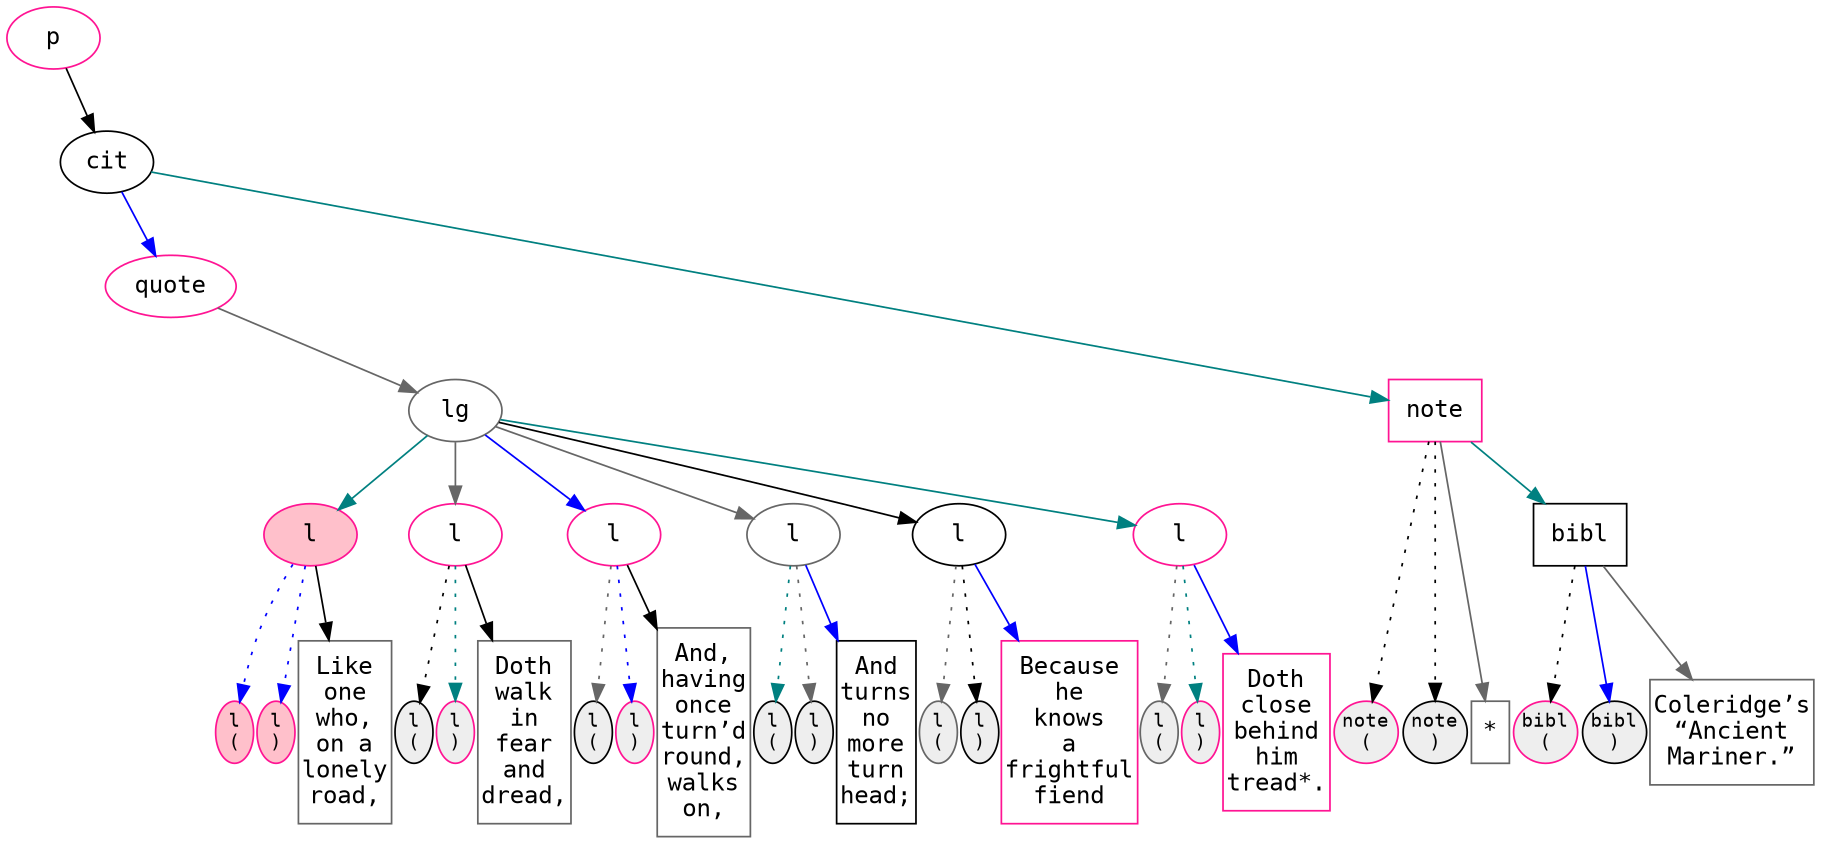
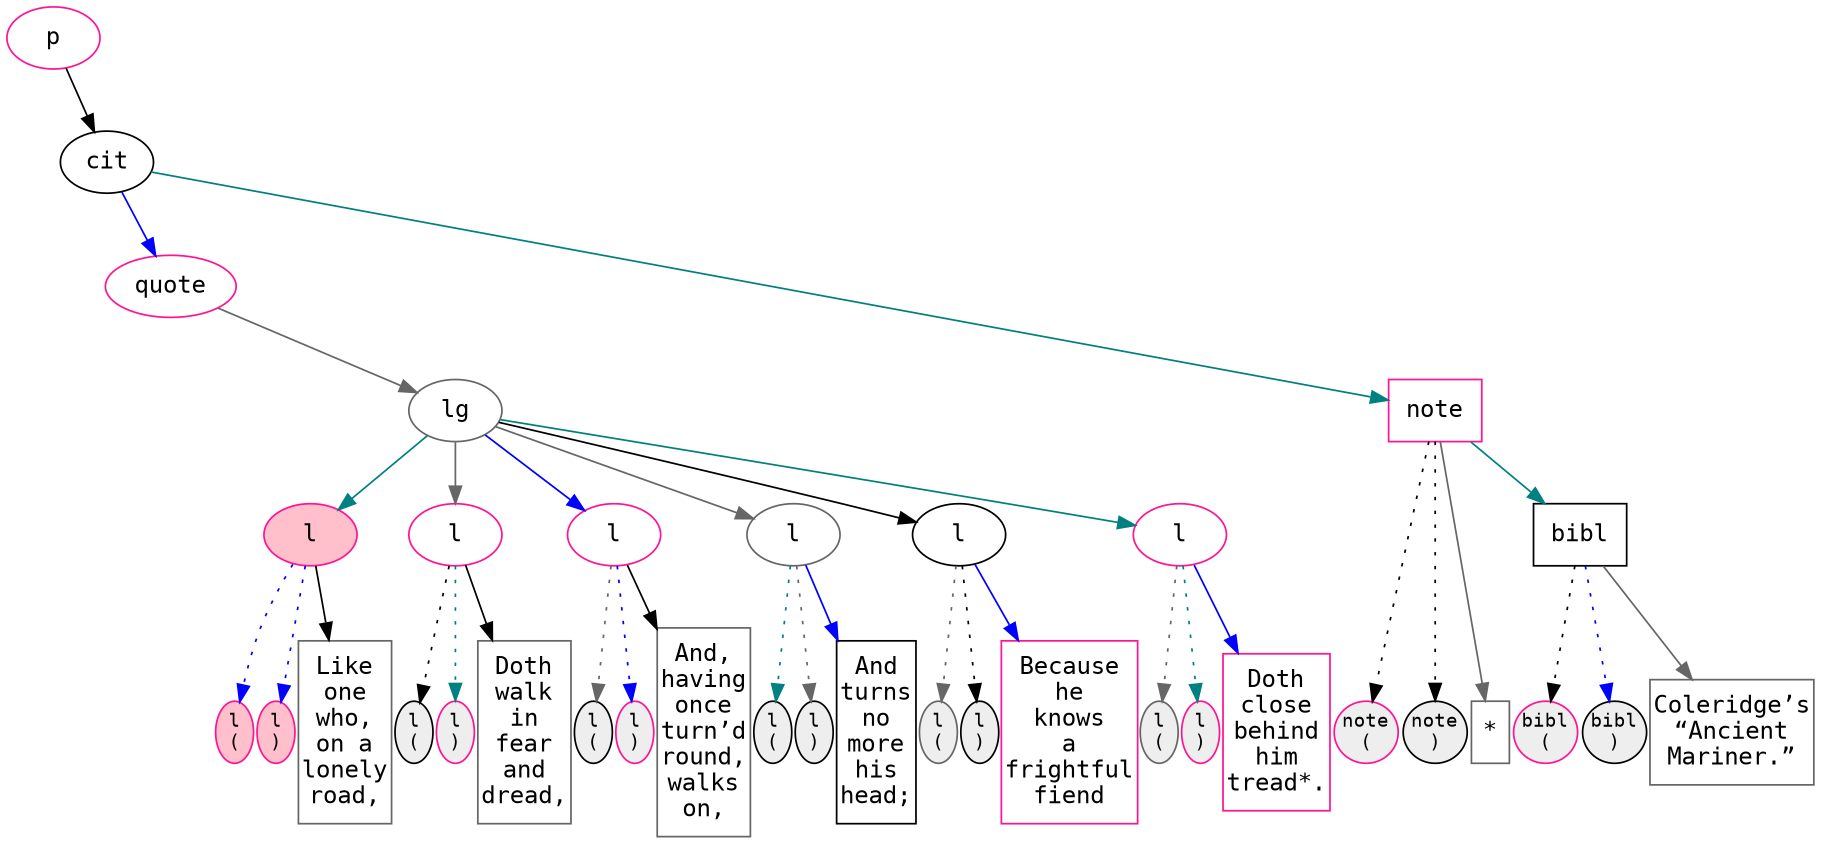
edge "bibl" -> "bibl )": style solid -> dotted
node "And turns no more turn head;": label "And turns no more turn head;" -> "And turns no more his head;"
